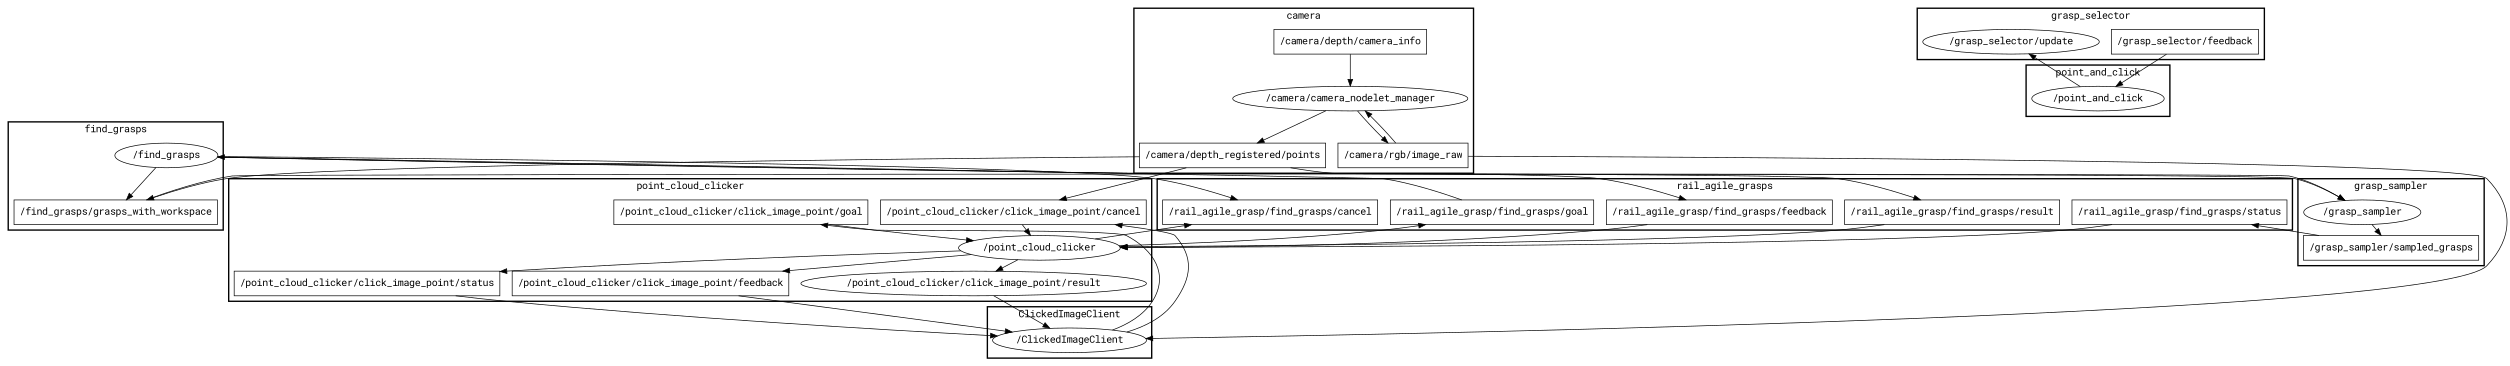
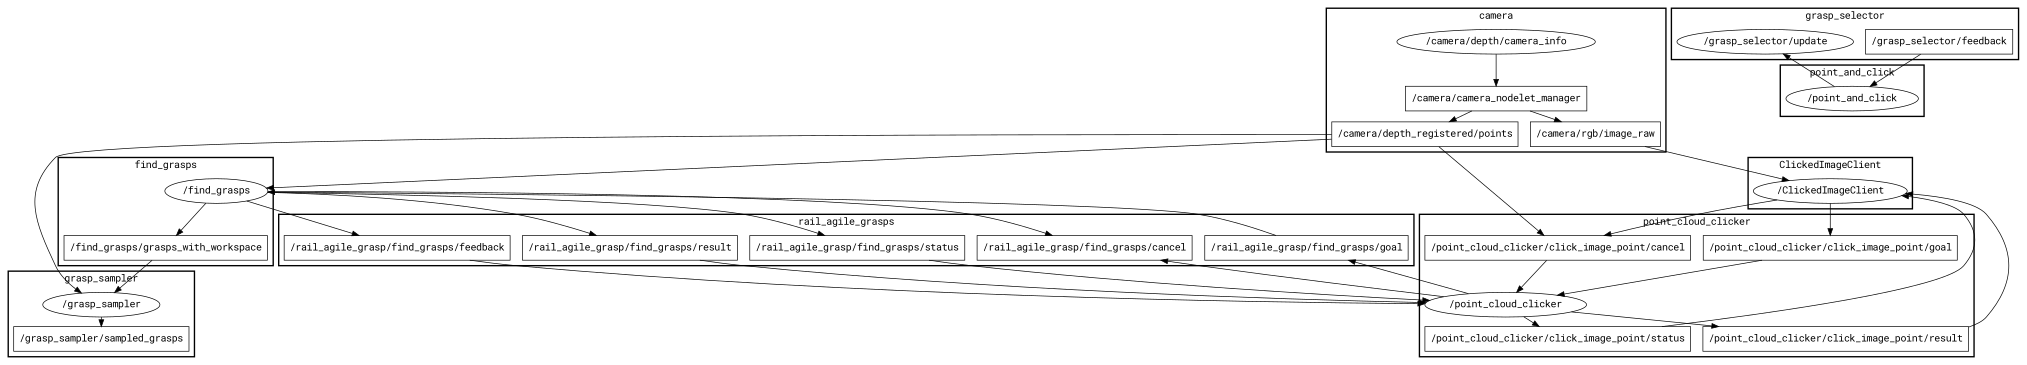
node "/camera/depth/camera_info": shape box -> ellipse
node "/camera/camera_nodelet_manager": shape ellipse -> box
edge "/camera/rgb/image_raw" -> "/camera/camera_nodelet_manager": removed
edge "/camera/depth_registered/points" -> "/find_grasps/grasps_with_workspace": now "/camera/depth_registered/points" -> "/find_grasps"
edge "/grasp_sampler/sampled_grasps" -> "/rail_agile_grasp/find_grasps/status": now "/find_grasps" -> "/rail_agile_grasp/find_grasps/status"
node "/point_cloud_clicker/click_image_point/feedback": removed
node "/point_cloud_clicker/click_image_point/result": shape ellipse -> box
